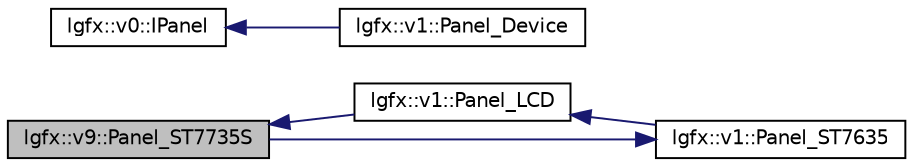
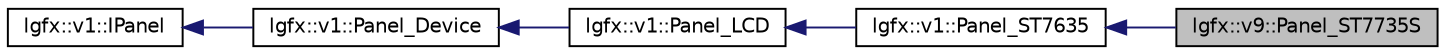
node "lgfx::v0::IPanel": label "lgfx::v0::IPanel" -> "lgfx::v1::IPanel"
edge "lgfx::v1::Panel_LCD" -> "lgfx::v9::Panel_ST7735S": now "lgfx::v1::Panel_LCD" -> "lgfx::v1::Panel_Device"
